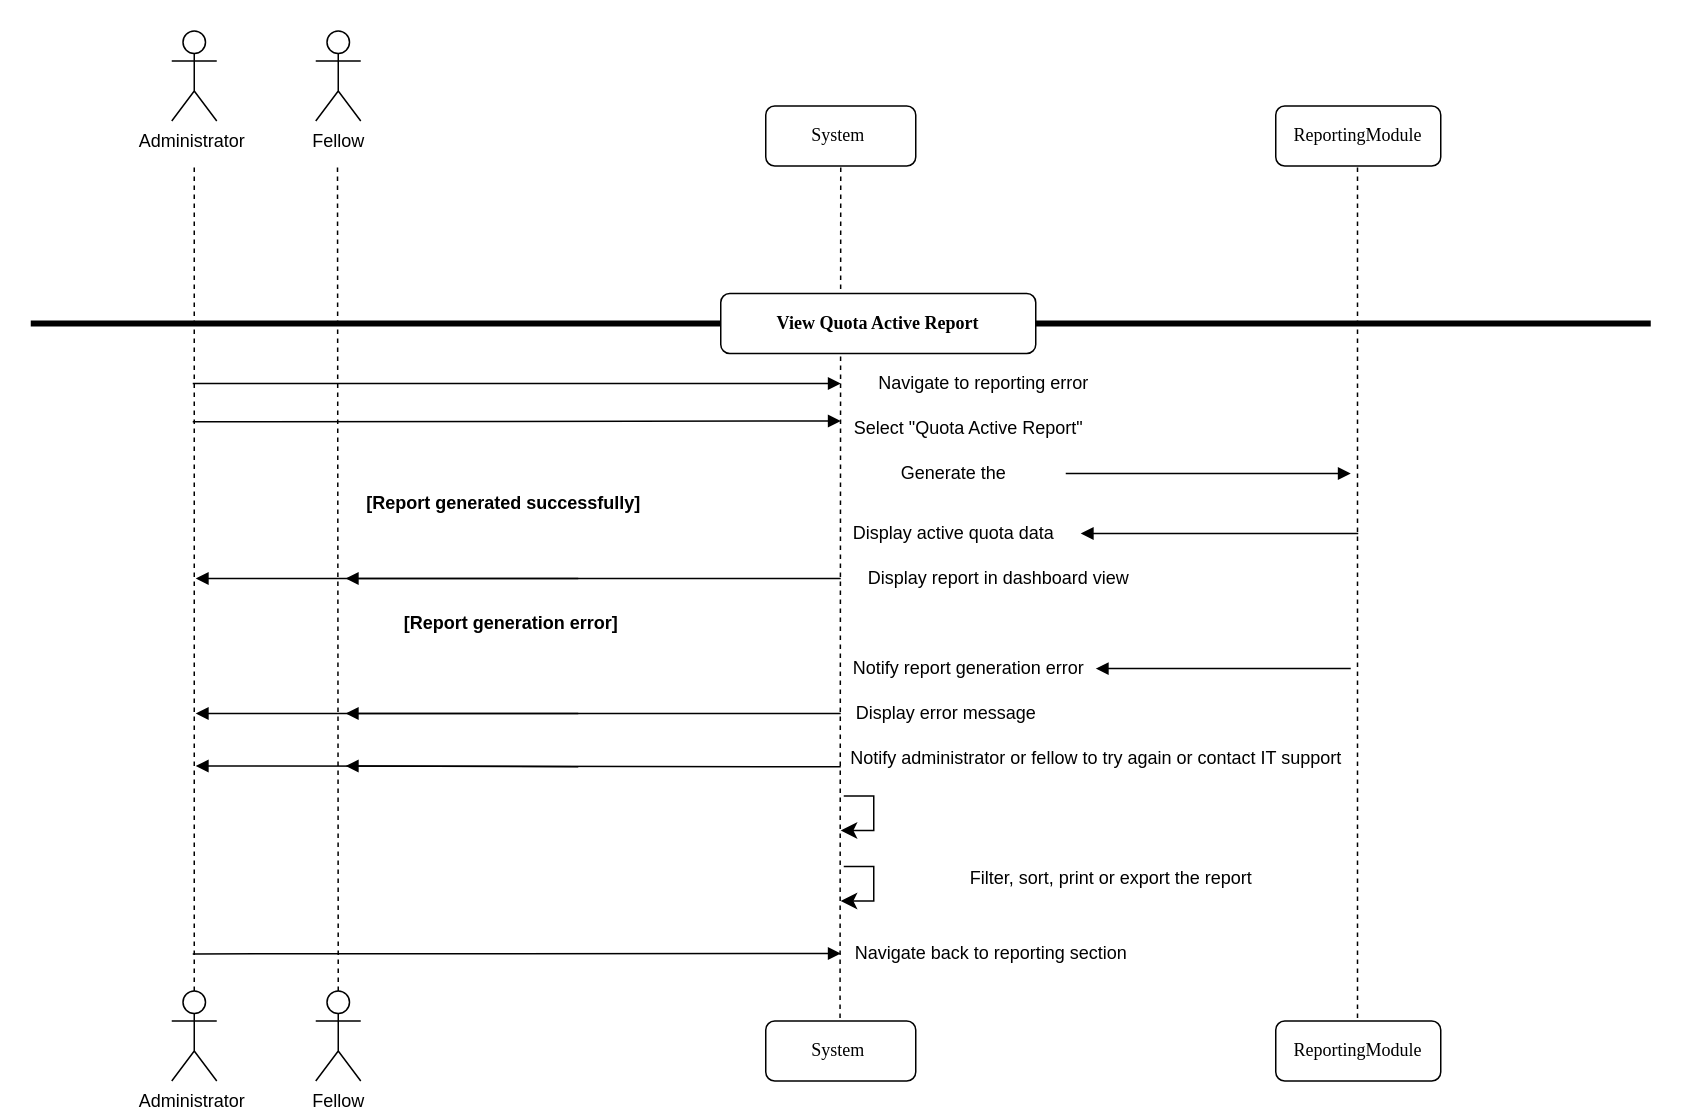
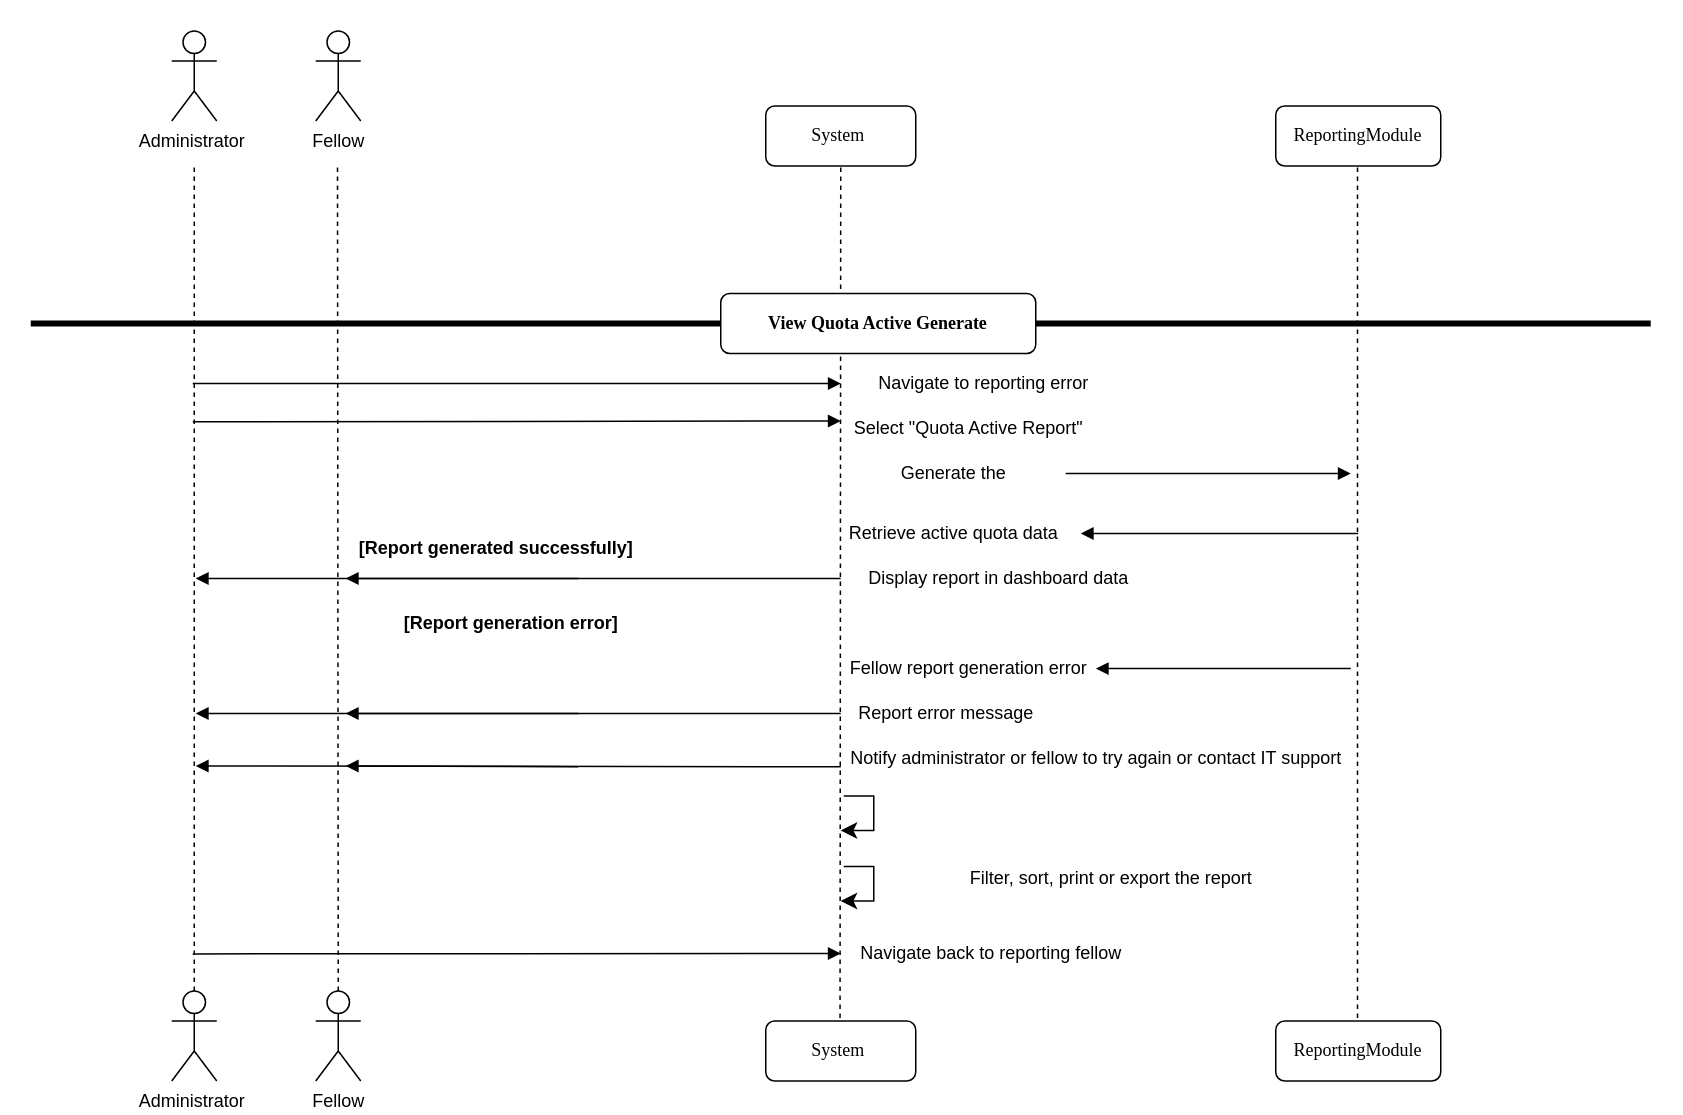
node "View Quota Active Report": label "View Quota Active Report" -> "View Quota Active Generate"
node "[Report generated successfully]": moved (503, 503) -> (496, 548)
node "Display active quota data": label "Display active quota data" -> "Retrieve active quota data"
node "Display report in dashboard view": label "Display report in dashboard view" -> "Display report in dashboard data"
node "Notify report generation error": label "Notify report generation error" -> "Fellow report generation error"
node "Display error message": label "Display error message" -> "Report error message"
node "Navigate back to reporting section": label "Navigate back to reporting section" -> "Navigate back to reporting fellow"
